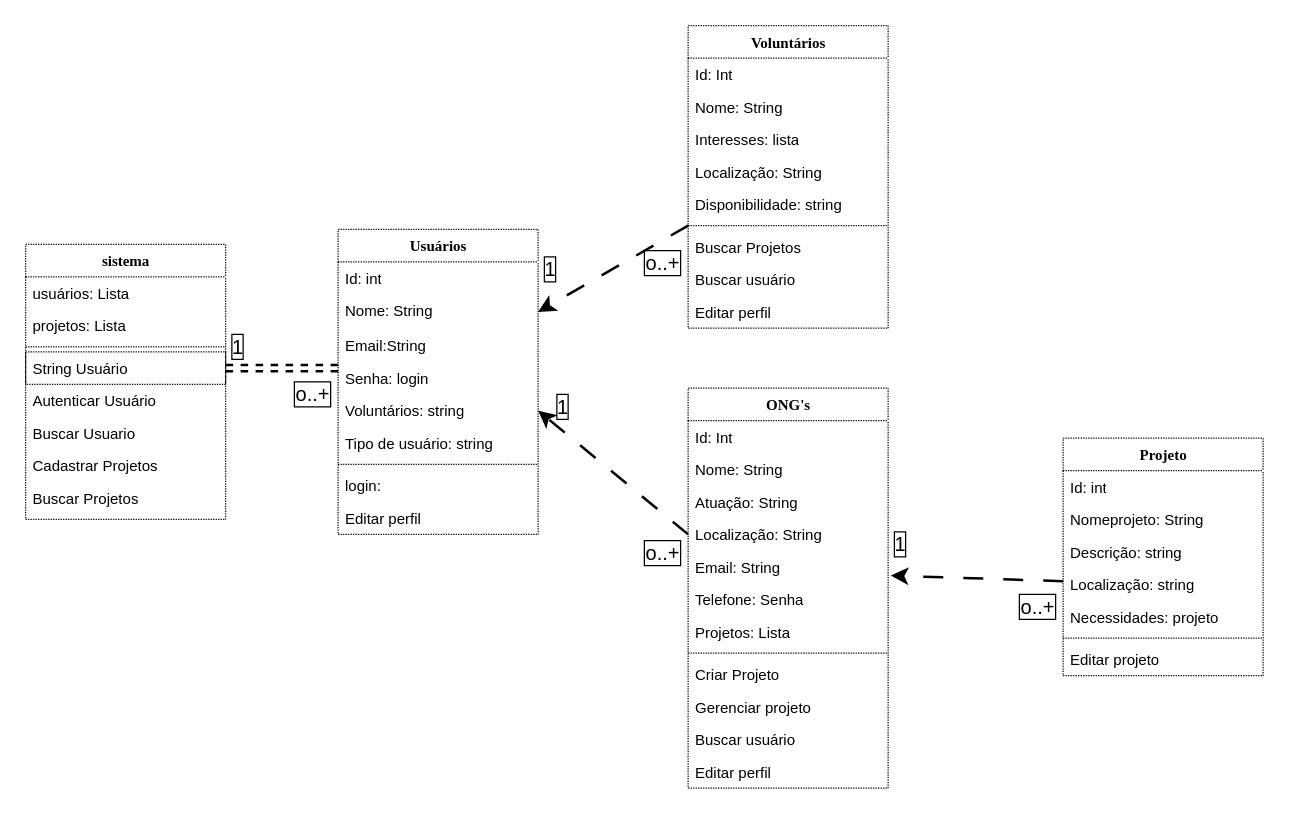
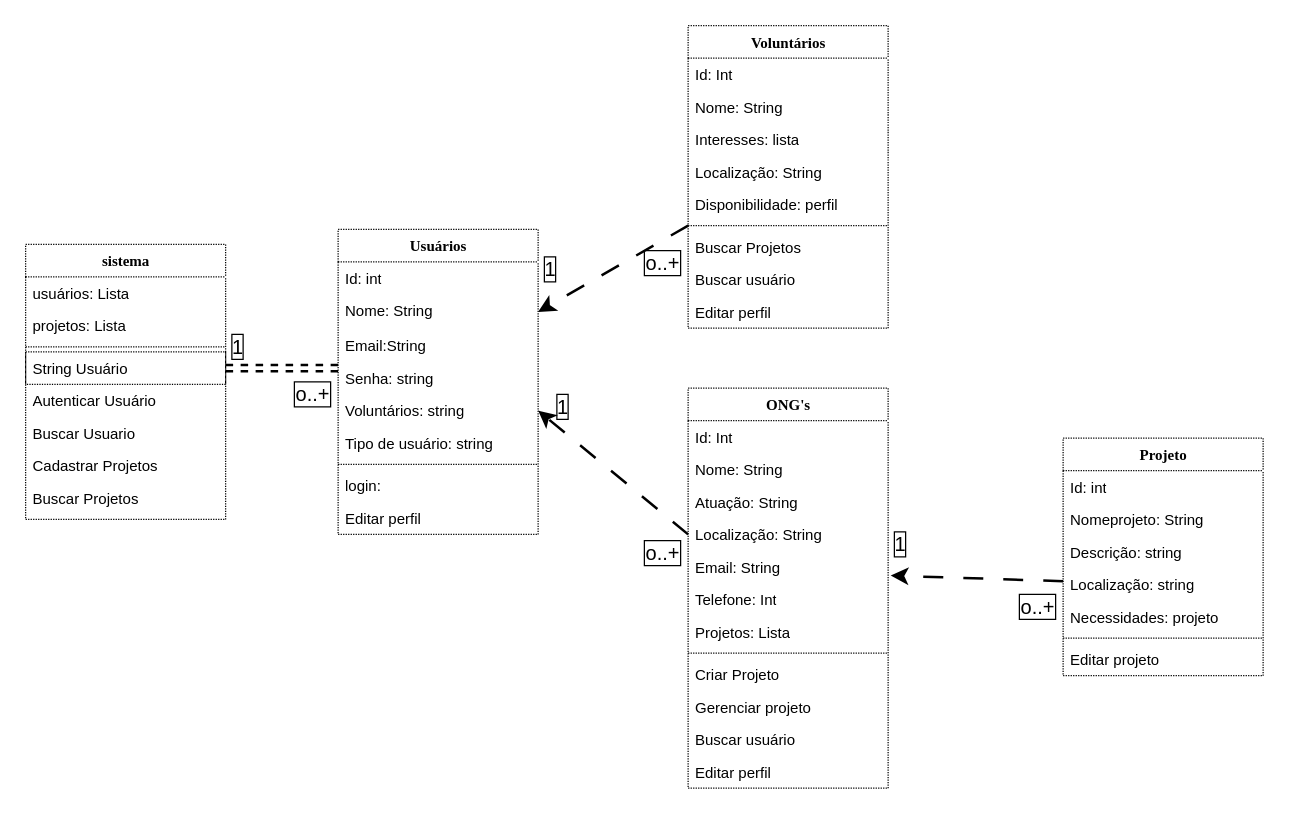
node "Disponibilidade: string": label "Disponibilidade: string" -> "Disponibilidade: perfil"
node "Senha: login": label "Senha: login" -> "Senha: string"
node "Telefone: Senha": label "Telefone: Senha" -> "Telefone: Int"
